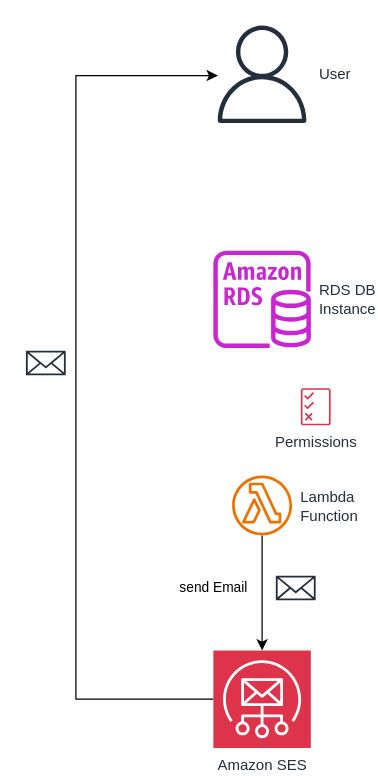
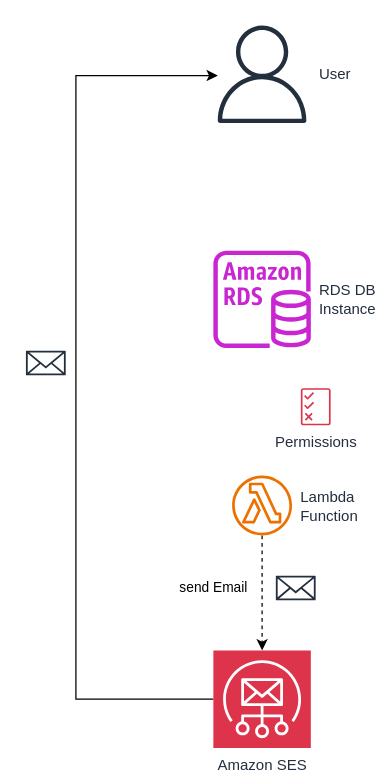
edge "Lambda Function" -> "Amazon SES": style solid -> dashed
